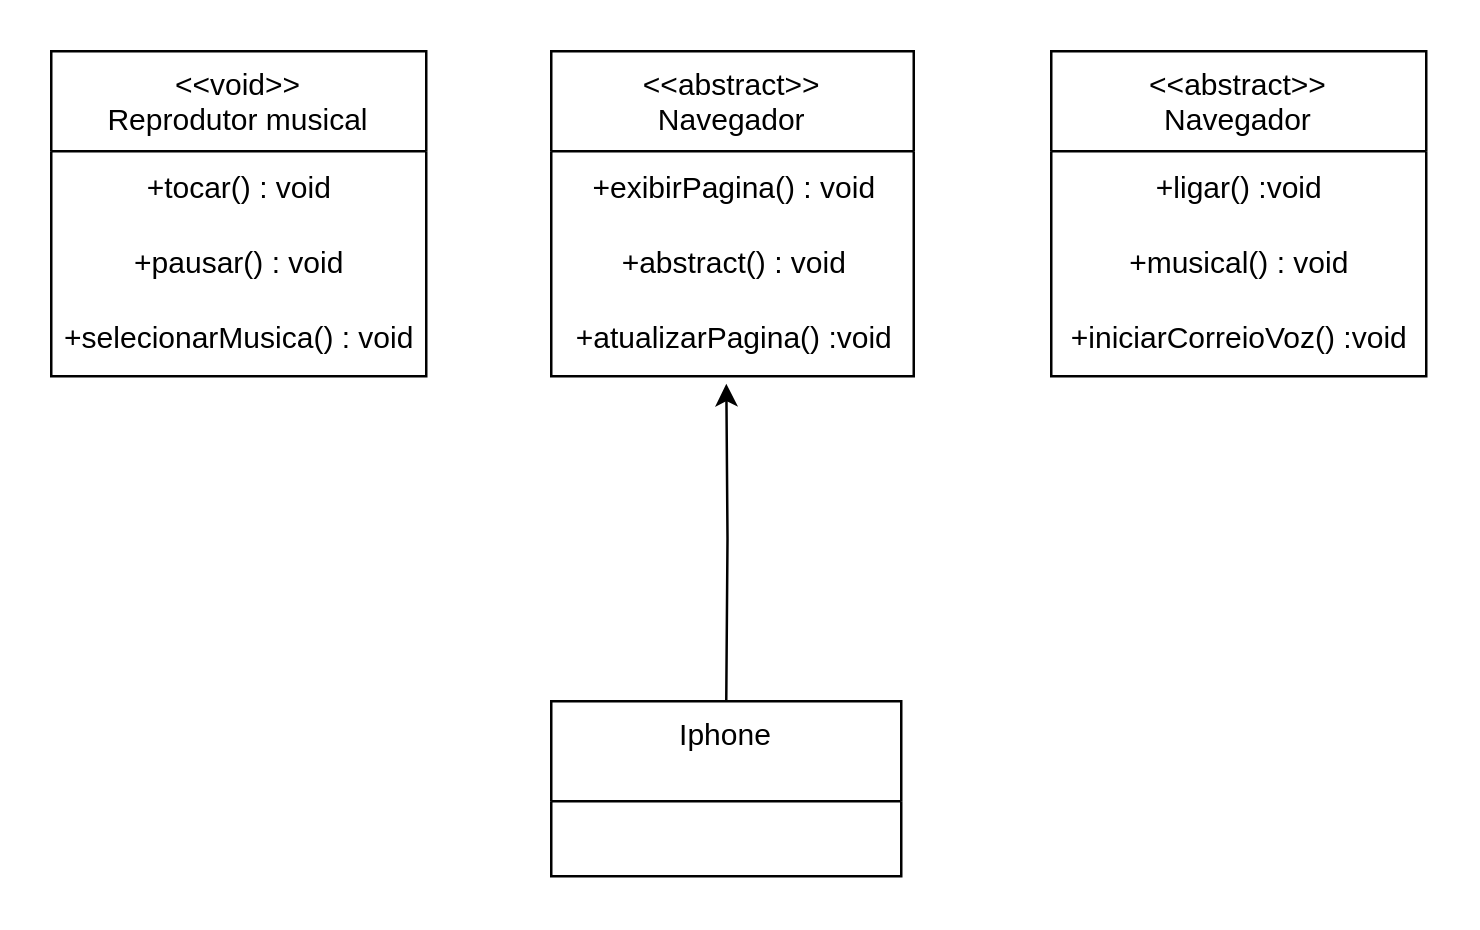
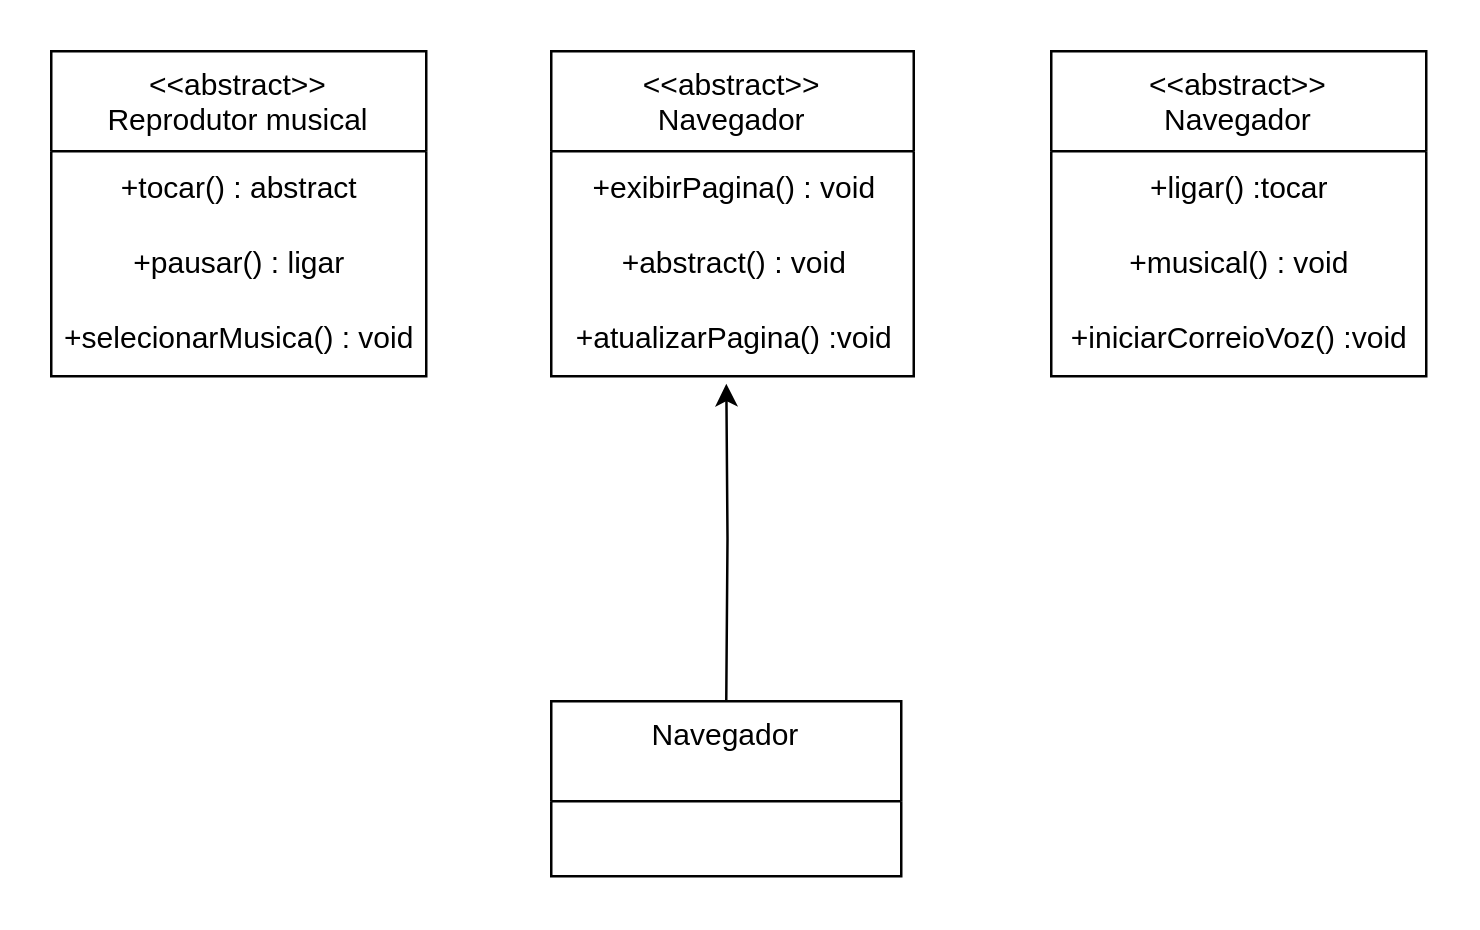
node "<<void>> Reprodutor musical": label "<<void>> Reprodutor musical" -> "<<abstract>> Reprodutor musical"
node "+tocar() : void": label "+tocar() : void" -> "+tocar() : abstract"
node "+ligar() :void": label "+ligar() :void" -> "+ligar() :tocar"
node "+pausar() : void": label "+pausar() : void" -> "+pausar() : ligar"
node "Iphone": label "Iphone" -> "Navegador"
